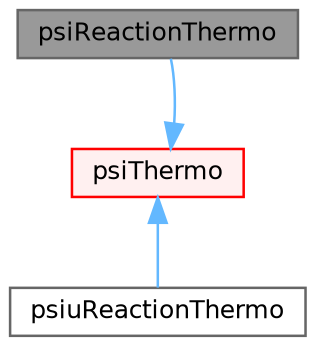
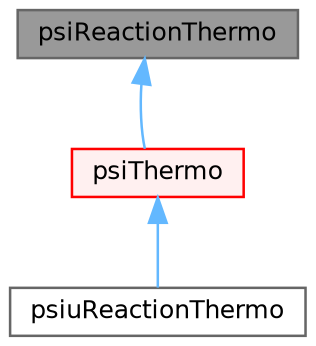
edge "psiReactionThermo" -> "psiThermo": reversed
